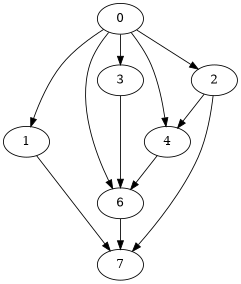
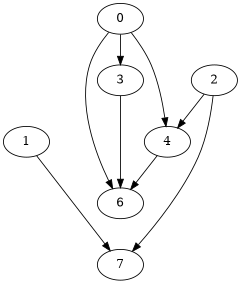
edge "0" -> "2": removed
edge "0" -> "1": removed
edge "6" -> "7": removed
